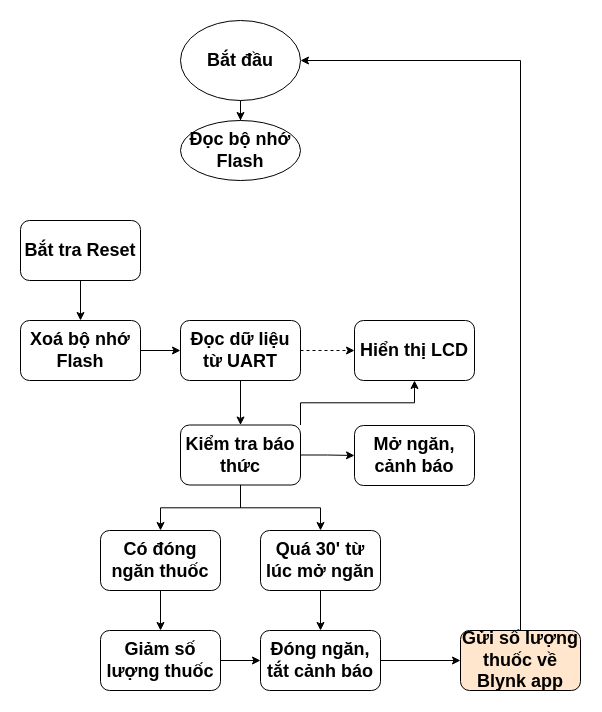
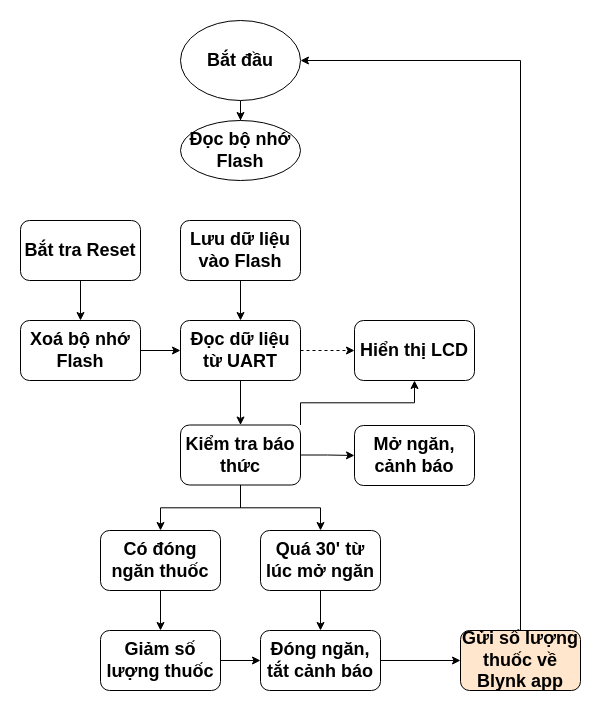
node "Lưu dữ liệu vào Flash": added
edge "Lưu dữ liệu vào Flash" -> "Đọc dữ liệu từ UART": added
